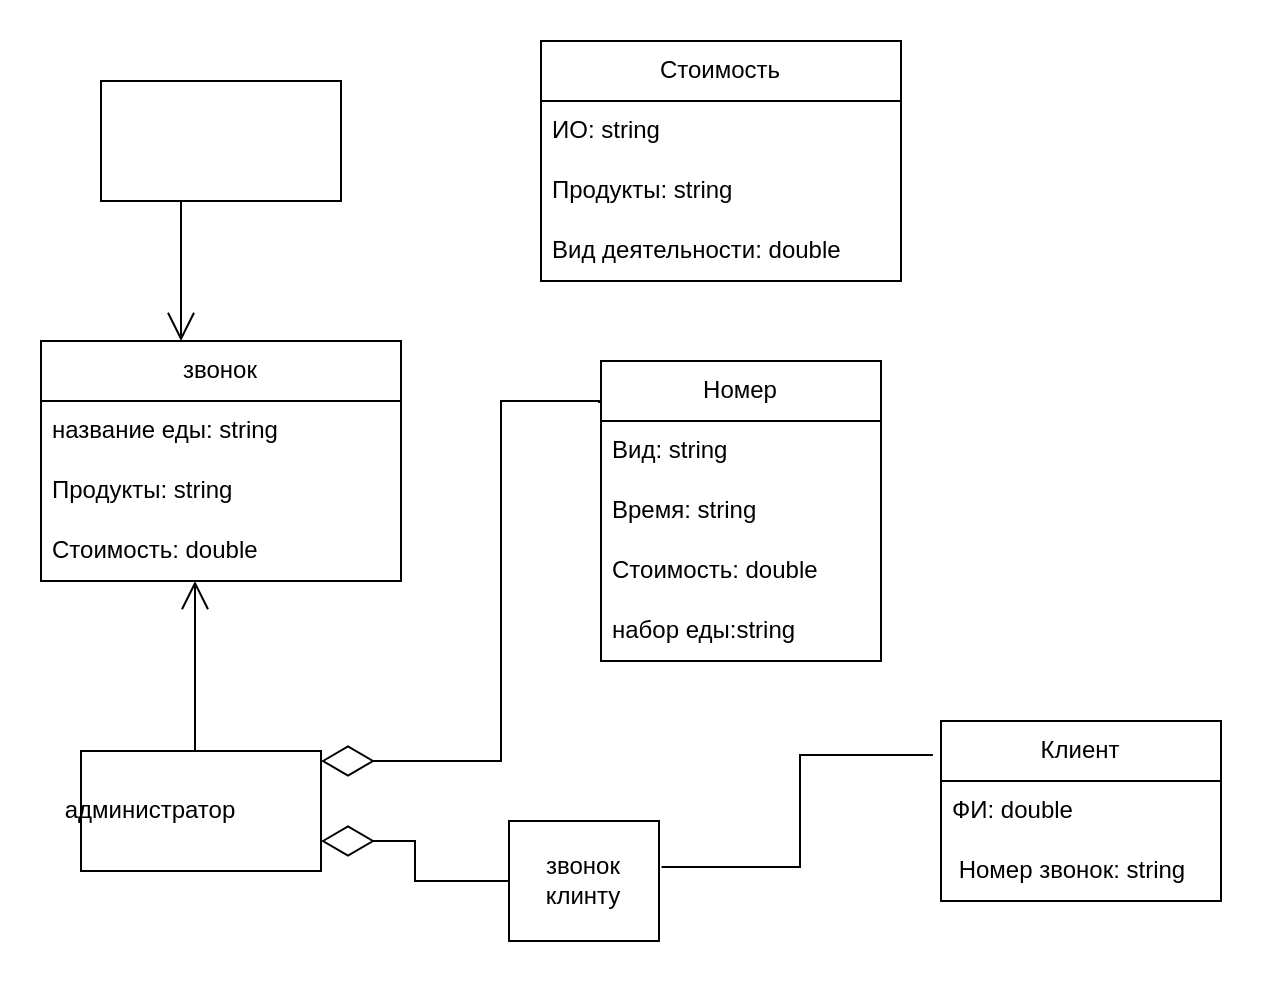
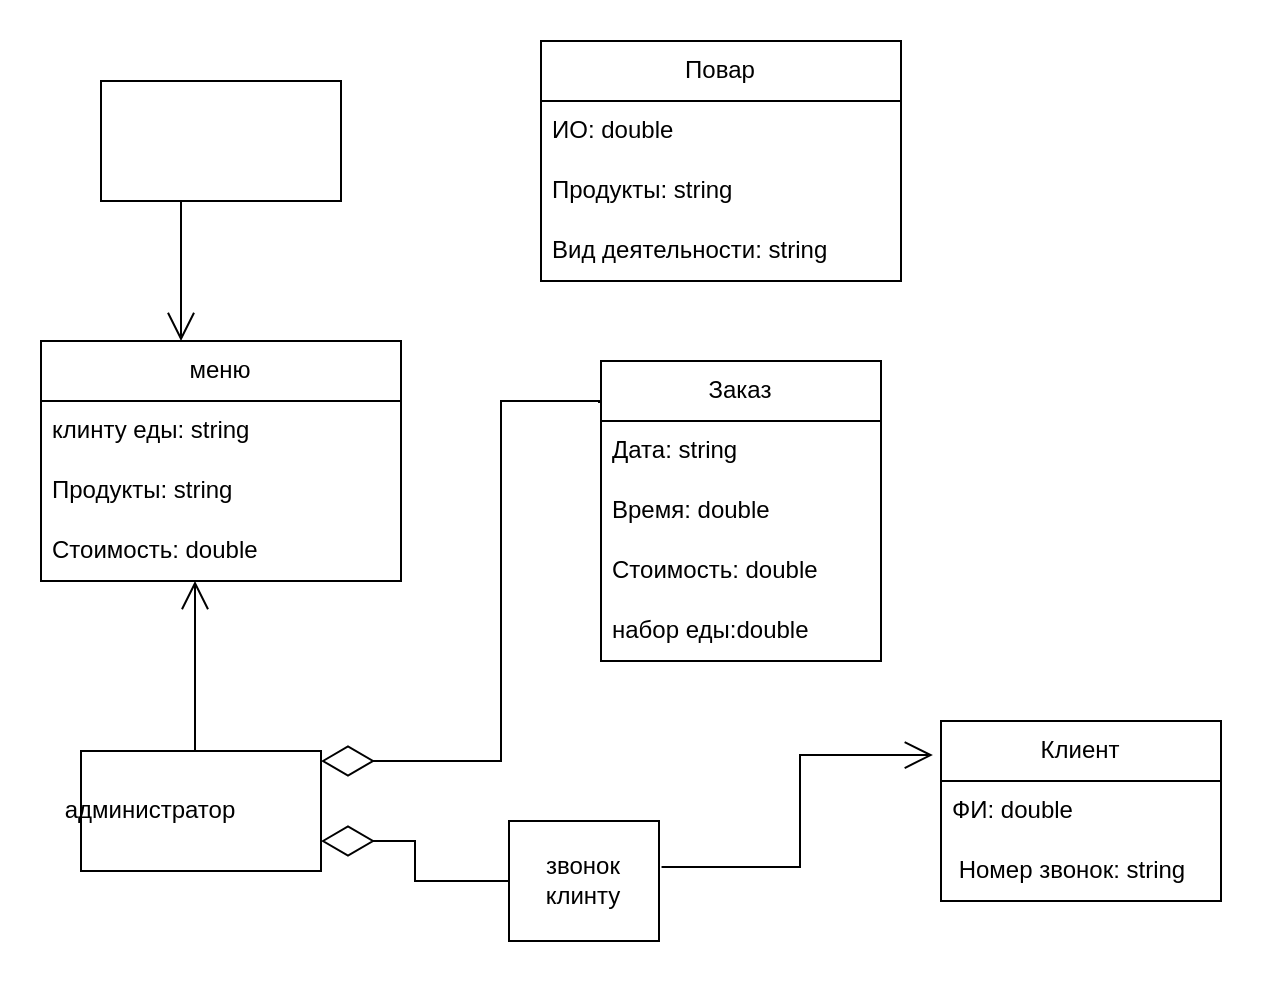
node "Стоимость": label "Стоимость" -> "Повар"
node "ИО: string": label "ИО: string" -> "ИО: double"
node "Вид деятельности: double": label "Вид деятельности: double" -> "Вид деятельности: string"
node "звонок": label "звонок" -> "меню"
node "Номер": label "Номер" -> "Заказ"
node "название еды: string": label "название еды: string" -> "клинту еды: string"
node "Вид: string": label "Вид: string" -> "Дата: string"
node "Время: string": label "Время: string" -> "Время: double"
node "набор еды:string": label "набор еды:string" -> "набор еды:double"
edge "Клиент" -- "звонок клинту": arrowhead none -> open
